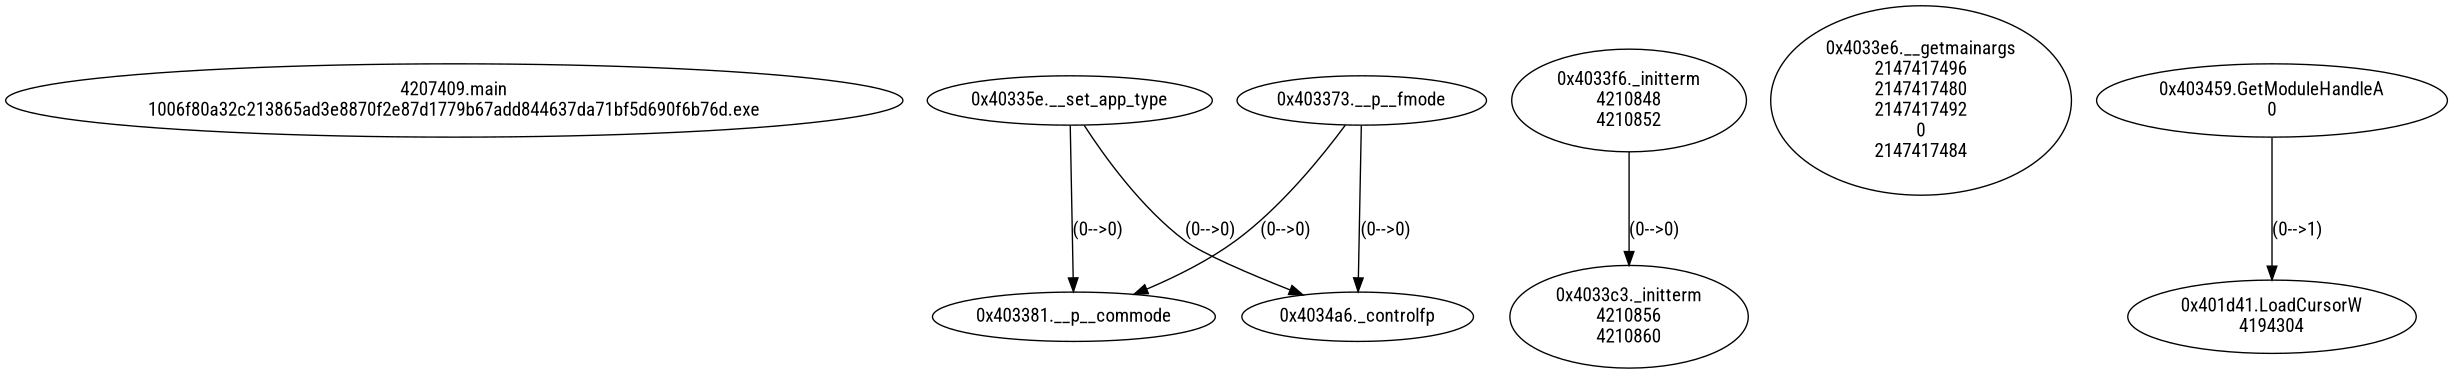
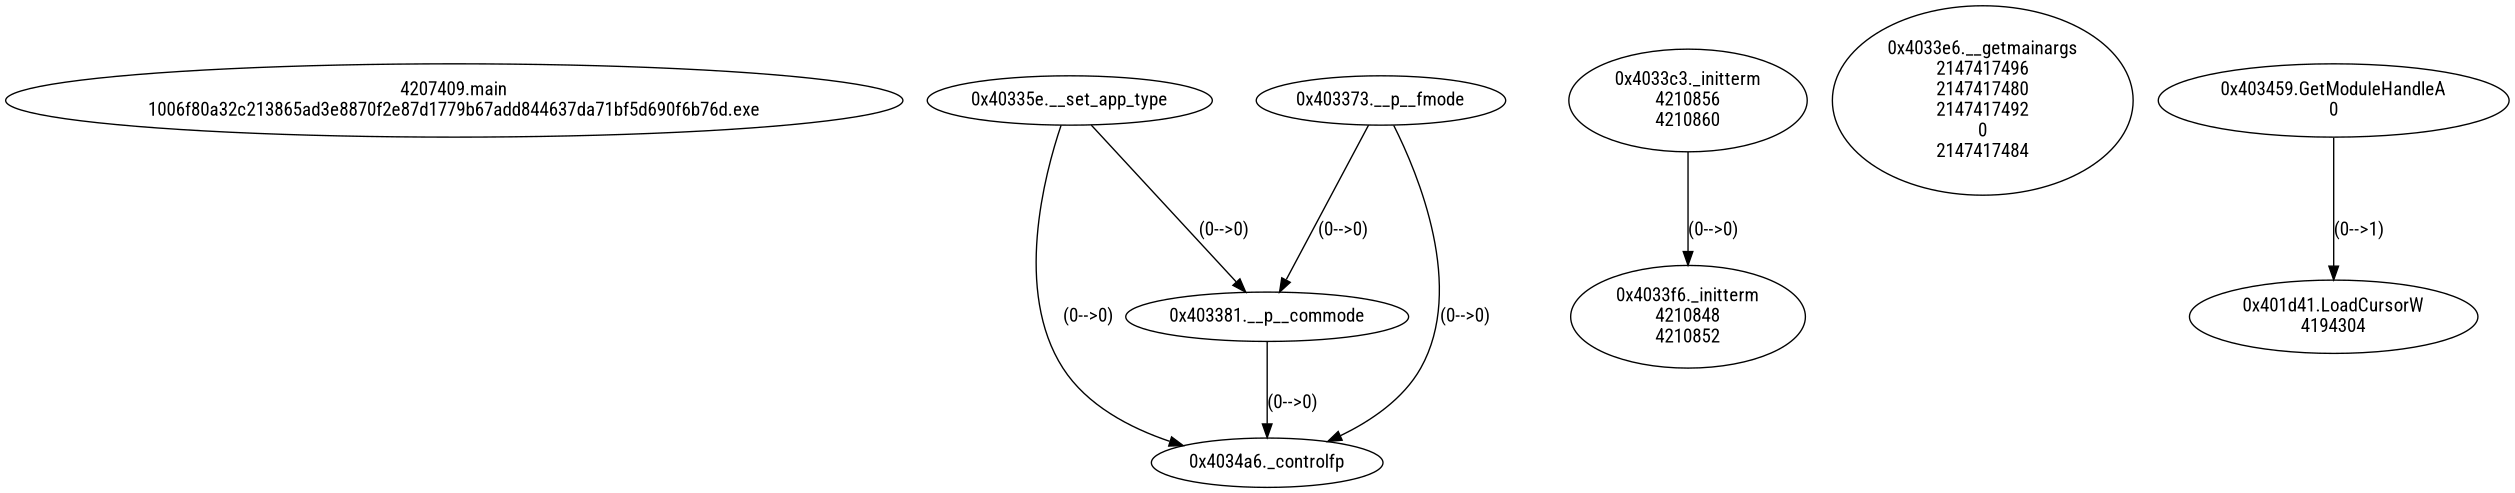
edge "0x4033f6._initterm 4210848 4210852" -> "0x4033c3._initterm 4210856 4210860": reversed
edge "0x403381.__p__commode" -> "0x4034a6._controlfp": added, label "(0-->0)"
